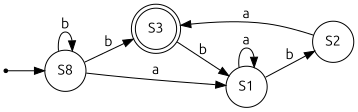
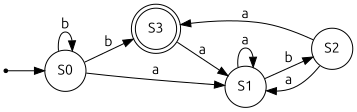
edge "S3" -> "S1": label "b" -> "a"
node "S8": label "S8" -> "S0"
edge "S2" -> "S1": added, label "a"
